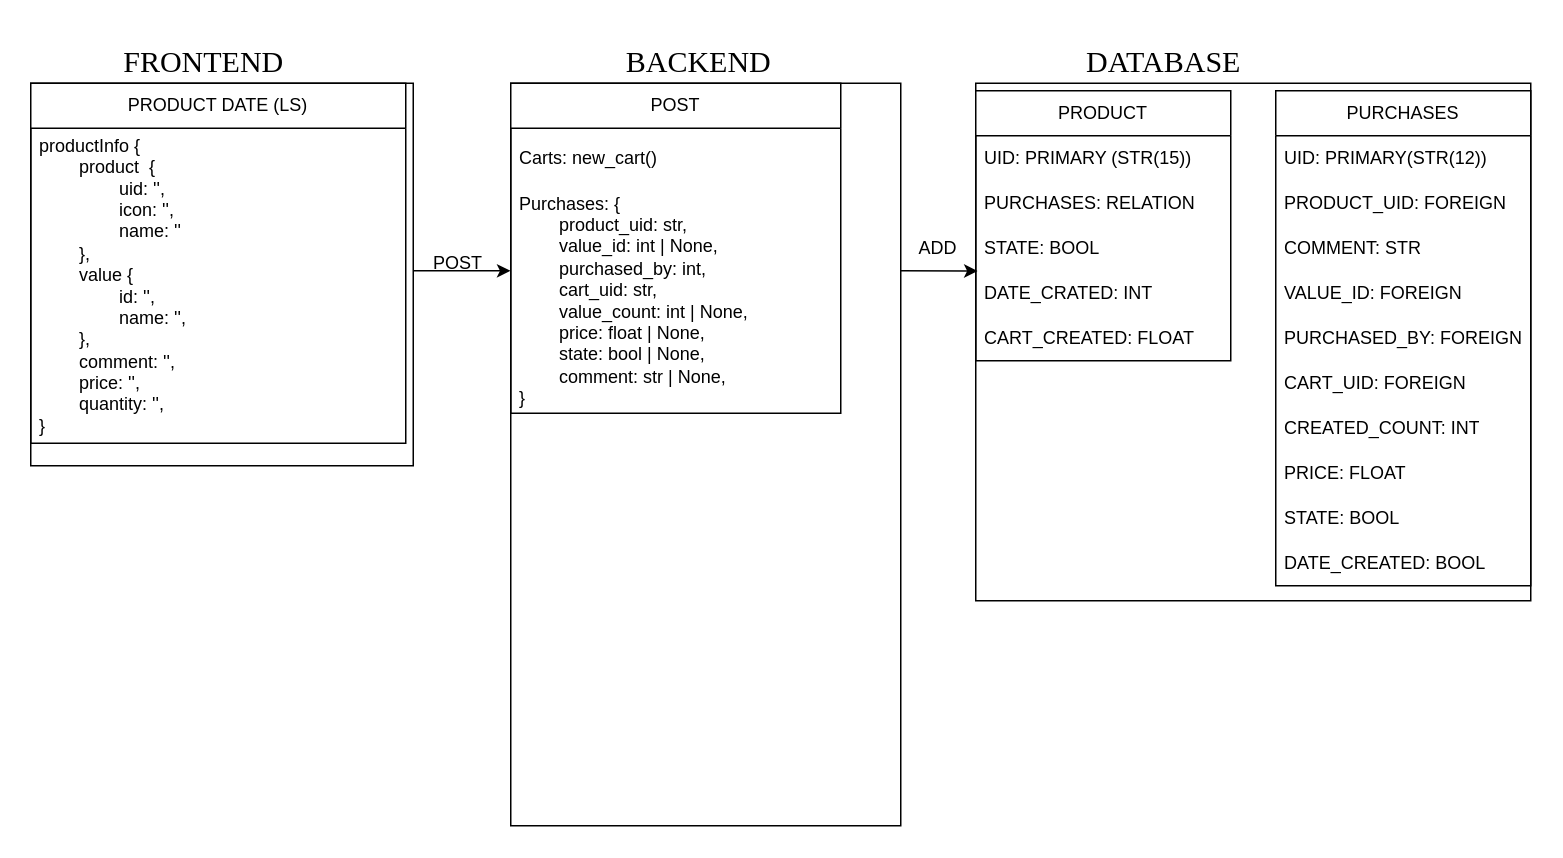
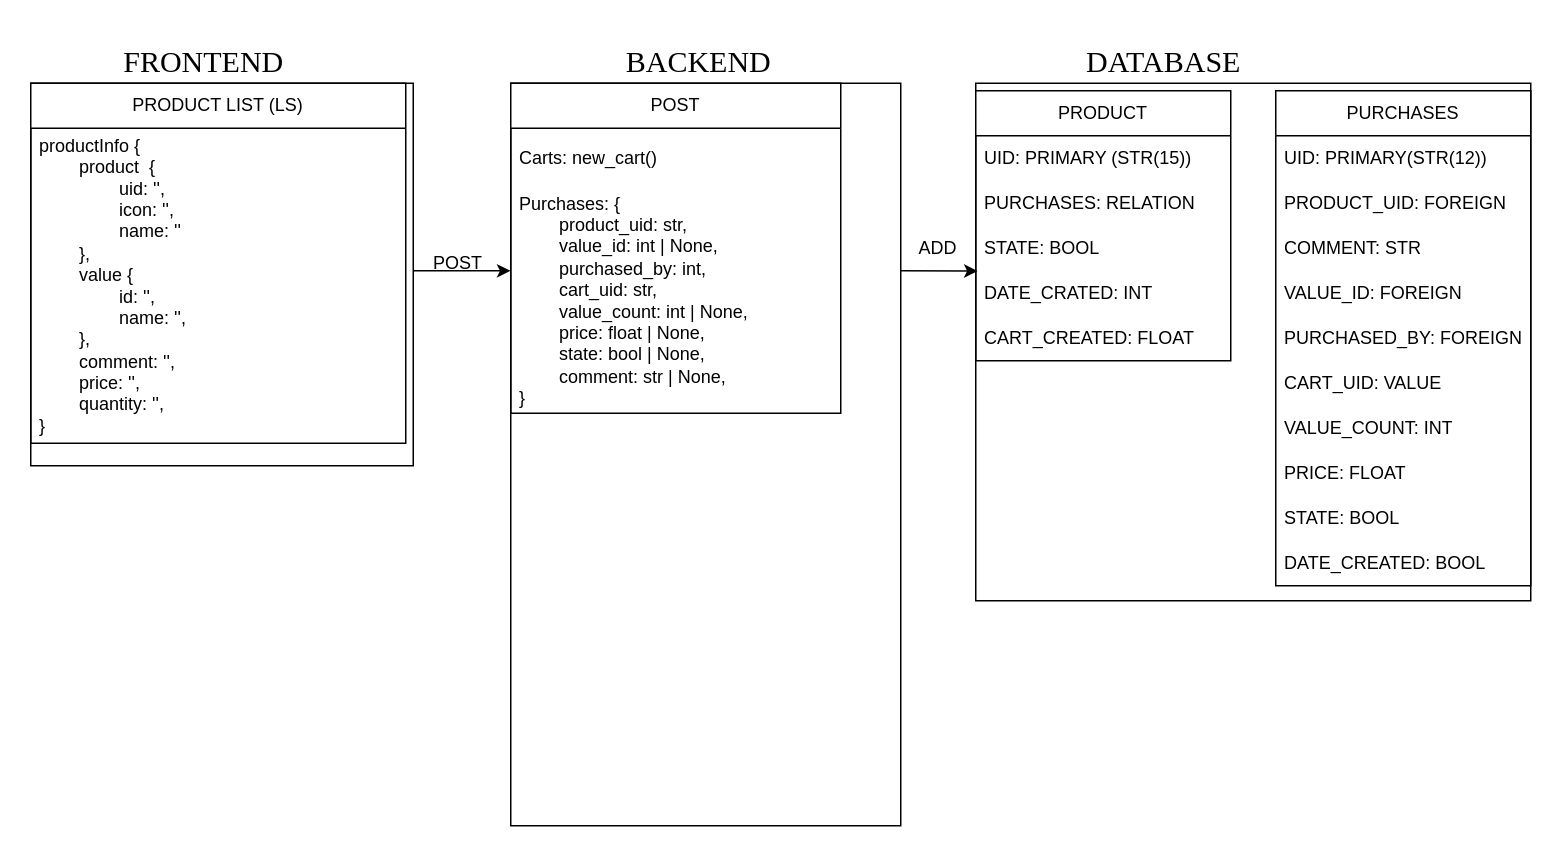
node "PRODUCT DATE (LS)": label "PRODUCT DATE (LS)" -> "PRODUCT LIST (LS)"
node "CART_UID: FOREIGN": label "CART_UID: FOREIGN" -> "CART_UID: VALUE"
node "CREATED_COUNT: INT": label "CREATED_COUNT: INT" -> "VALUE_COUNT: INT"
